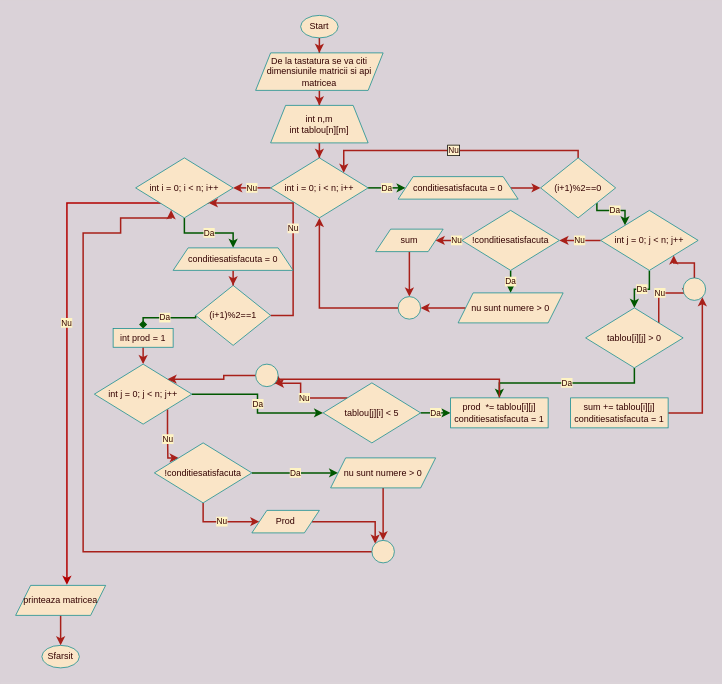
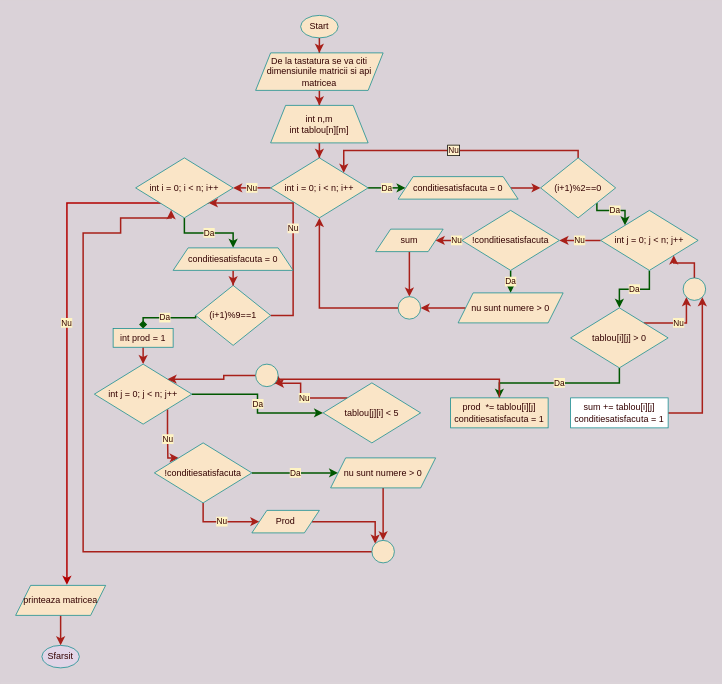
node "(i+1)%2==1": label "(i+1)%2==1" -> "(i+1)%9==1"
node "tablou[i][j] > 0": moved (634, 338) -> (619, 338)
edge "tablou[j][i] < 5" -> "prod *= tablou[i][j] conditiesatisfacuta = 1": removed, label "Da"
node "sum += tablou[i][j] conditiesatisfacuta = 1": fillcolor #fae5c7 -> #ffffff
node "Sfarsit": fillcolor #fae5c7 -> #e1d5e7
